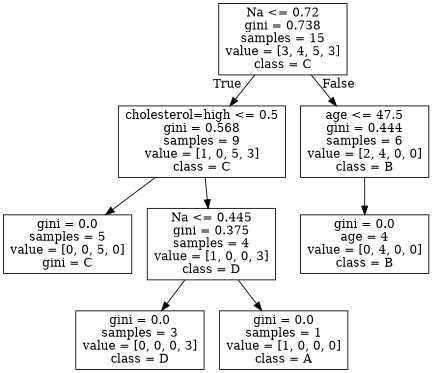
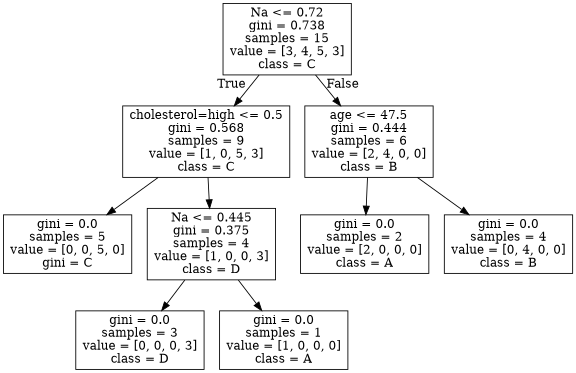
node "gini = 0.0 age = 4 value = [0, 4, 0, 0] class = B": label "gini = 0.0 age = 4 value = [0, 4, 0, 0] class = B" -> "gini = 0.0 samples = 4 value = [0, 4, 0, 0] class = B"
node "gini = 0.0 samples = 2 value = [2, 0, 0, 0] class = A": added
